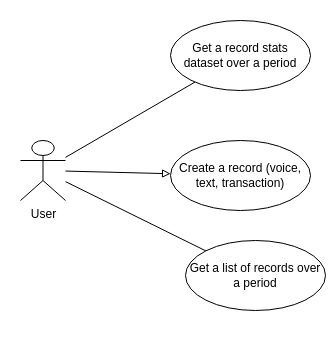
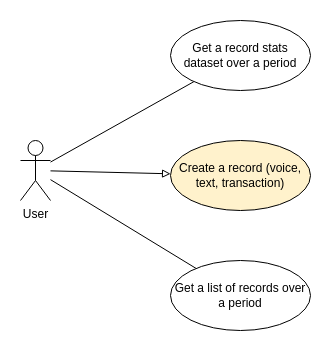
node "User": size 45x60 -> 30x60
node "Create a record (voice, text, transaction)": fillcolor #ffffff -> #fff2cc
node "Get a list of records over a period": moved (256, 276) -> (241, 296)
